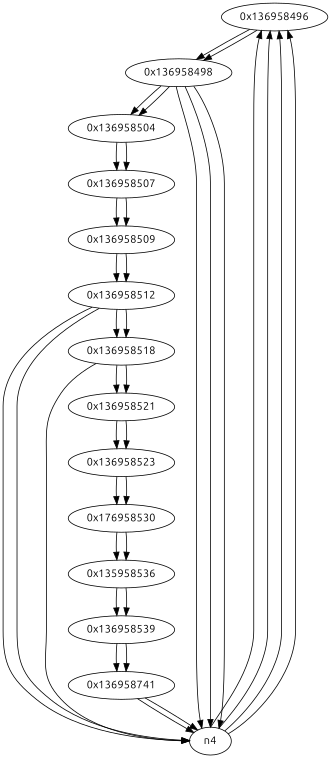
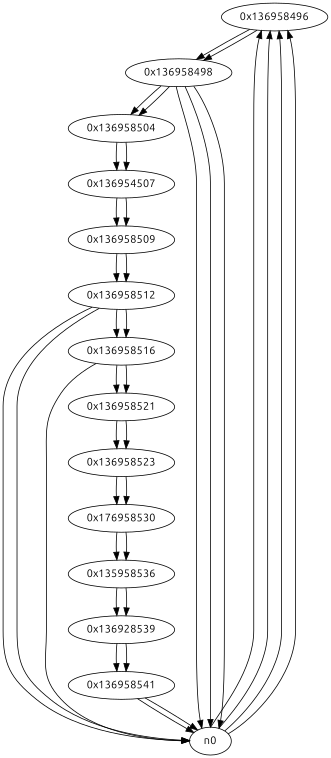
node "0x136958507": label "0x136958507" -> "0x136954507"
node "0x136958518": label "0x136958518" -> "0x136958516"
node "0x136958539": label "0x136958539" -> "0x136928539"
node "0x136958741": label "0x136958741" -> "0x136958541"
node "n4": label "n4" -> "n0"
